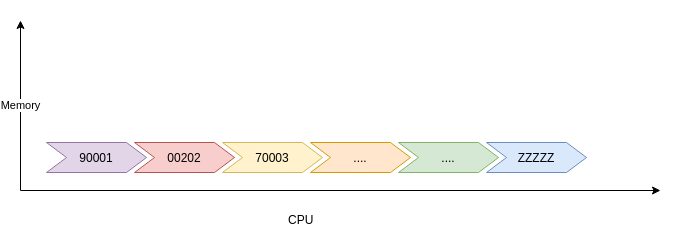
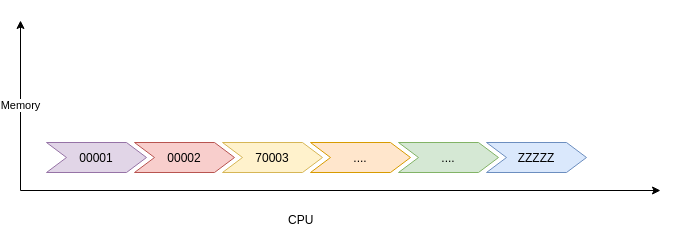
node "90001": label "90001" -> "00001"
node "00202": label "00202" -> "00002"
